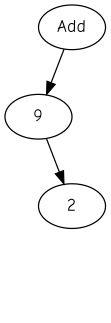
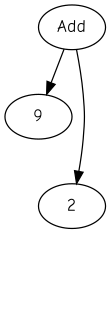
edge "9" -> "2": now "Add" -> "2"
